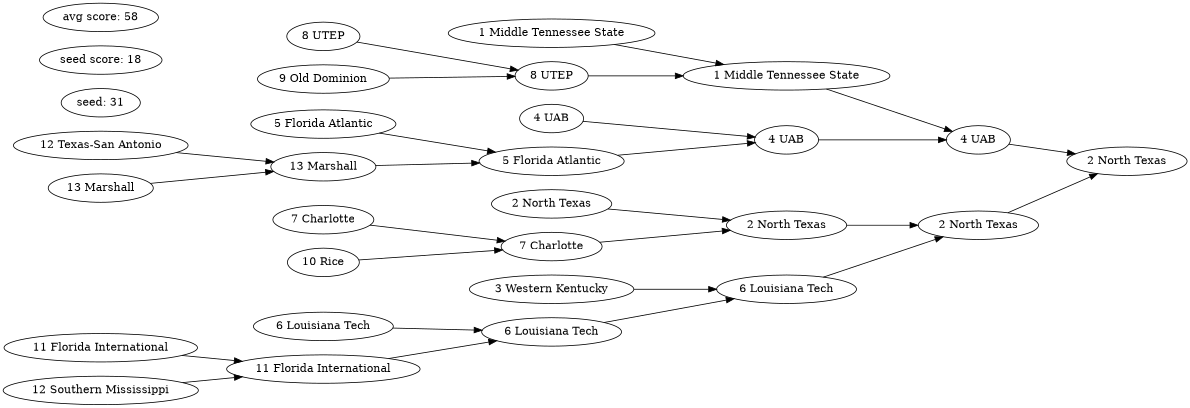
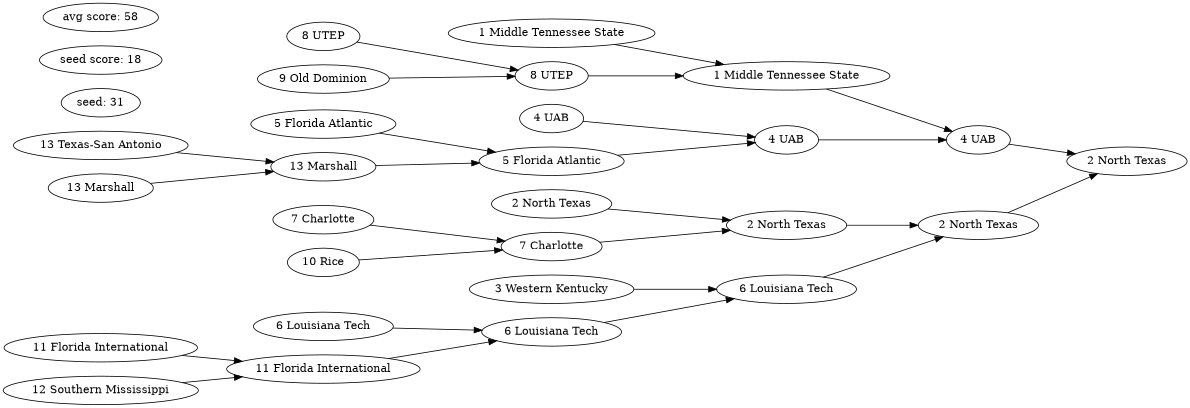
node "12 Texas-San Antonio": label "12 Texas-San Antonio" -> "13 Texas-San Antonio"
